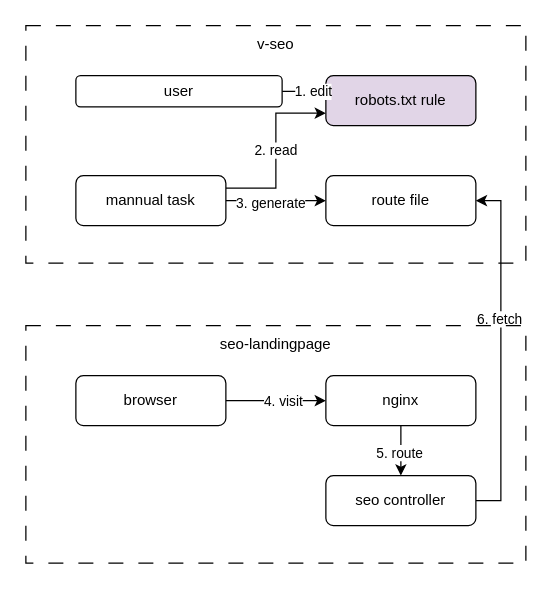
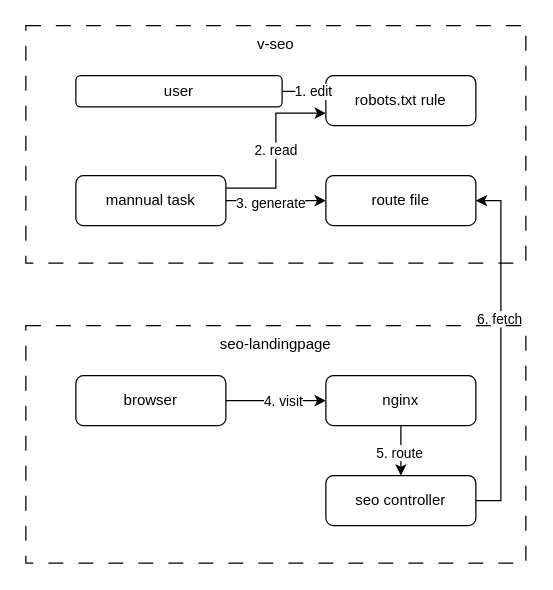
node "robots.txt rule": fillcolor #e1d5e7 -> #ffffff
